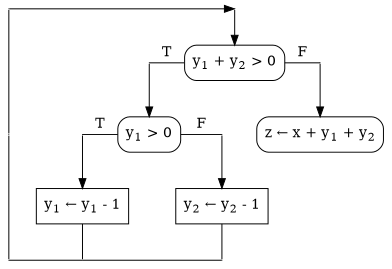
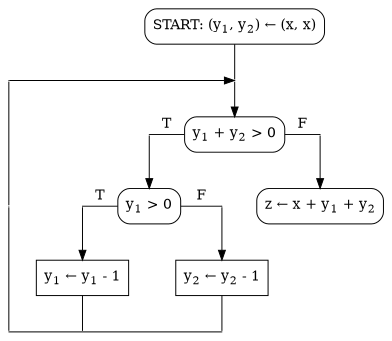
node "START: (y": added
